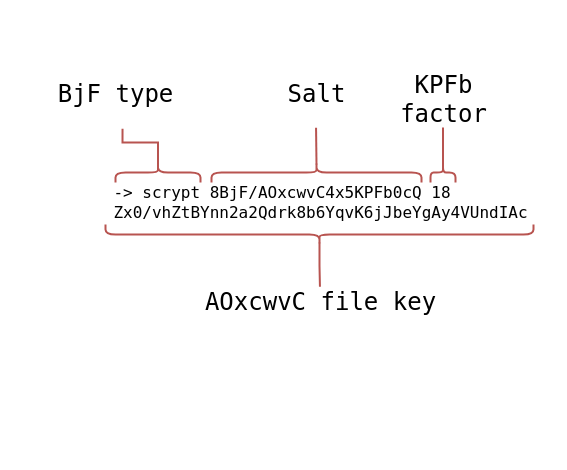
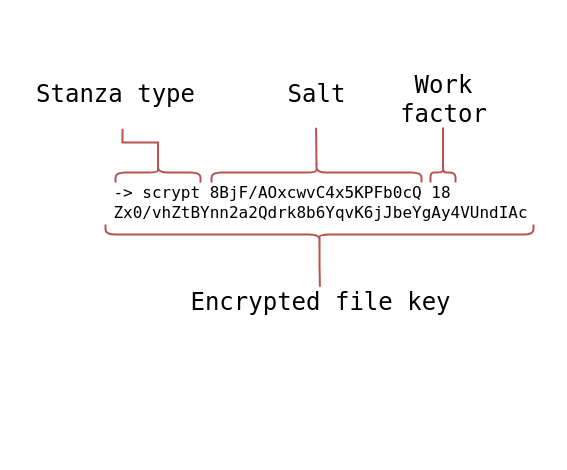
node "BjF type": label "BjF type" -> "Stanza type"
node "KPFb factor": label "KPFb factor" -> "Work factor"
node "AOxcwvC file key": label "AOxcwvC file key" -> "Encrypted file key"
